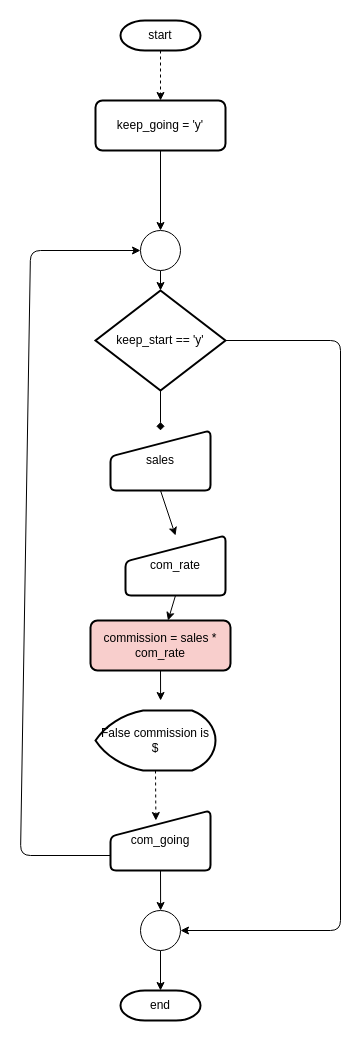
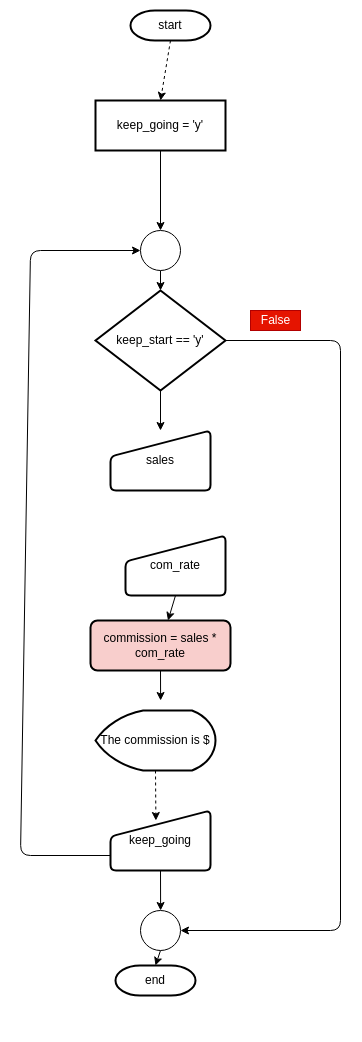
node "start": moved (161, 36) -> (171, 26)
node "keep_going = 'y'": shape rounded rectangle -> rectangle
node "False": added
edge "keep_start == 'y'" -> "sales": arrowhead diamond -> classic
edge "sales" -> "com_rate": removed
node "False commission is $": label "False commission is $" -> "The commission is $"
node "com_going": label "com_going" -> "keep_going"
node "end": moved (161, 1006) -> (156, 981)
